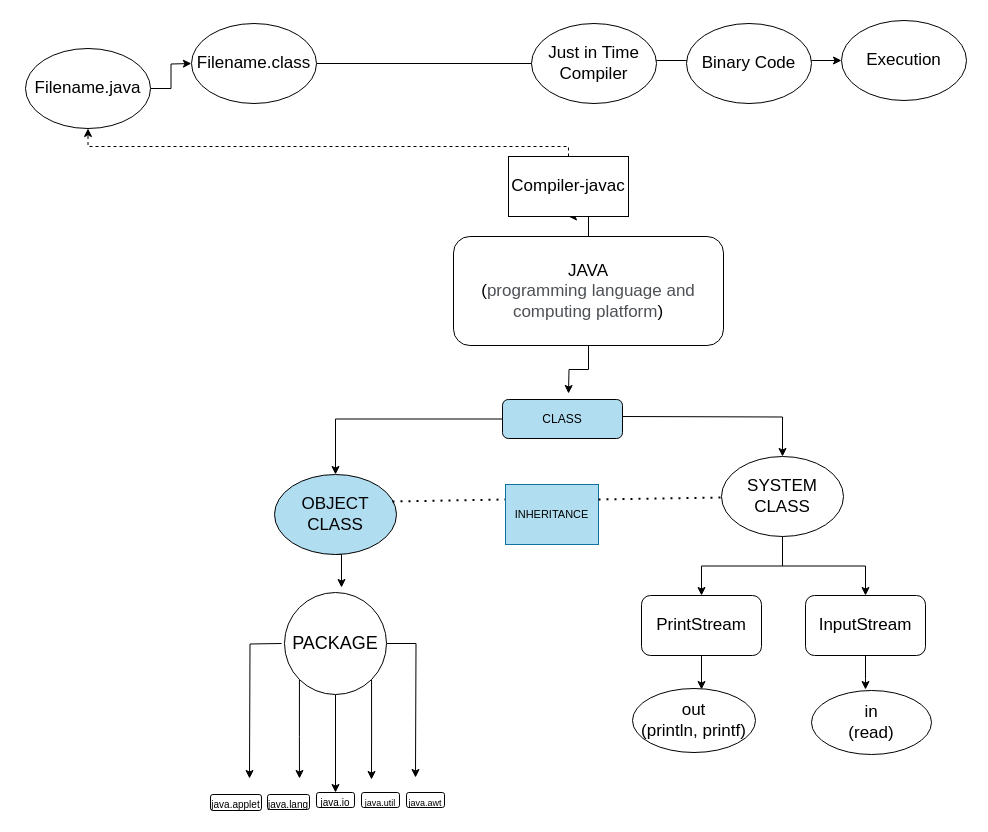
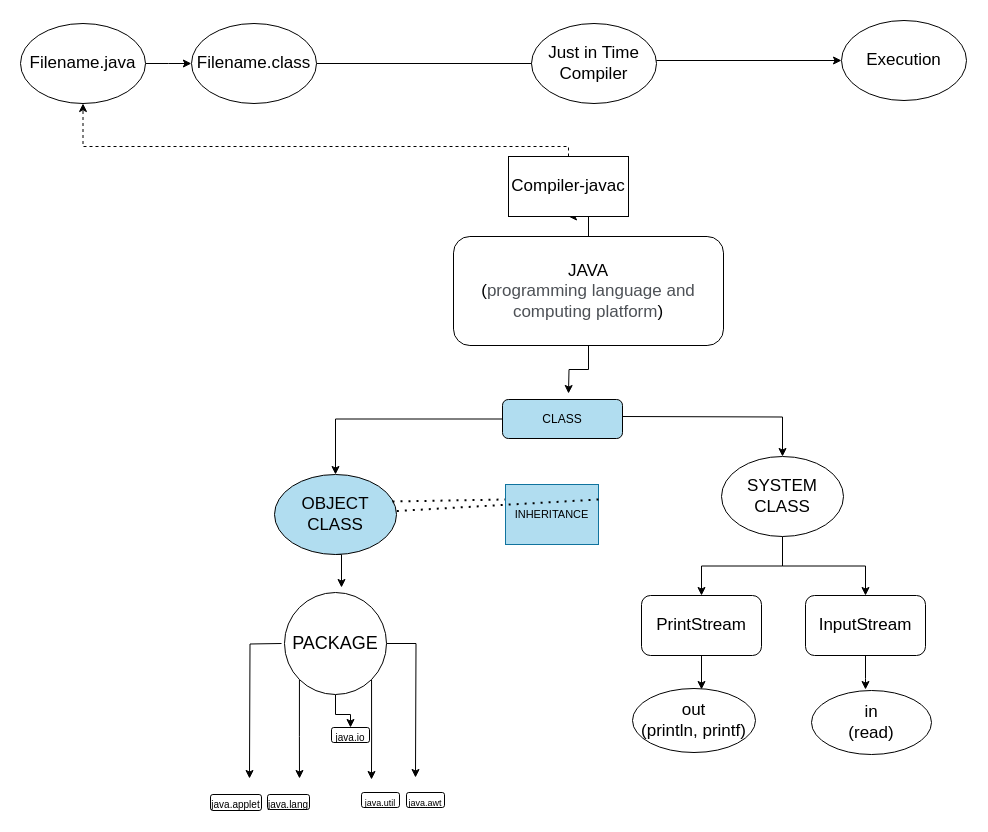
node "Binary Code": removed
node "Filename.java": moved (88, 89) -> (83, 64)
edge "SYSTEM CLASS" -- "INHERITANCE": now "OBJECT CLASS" -- "INHERITANCE"
node "java.io": moved (336, 800) -> (351, 735)
